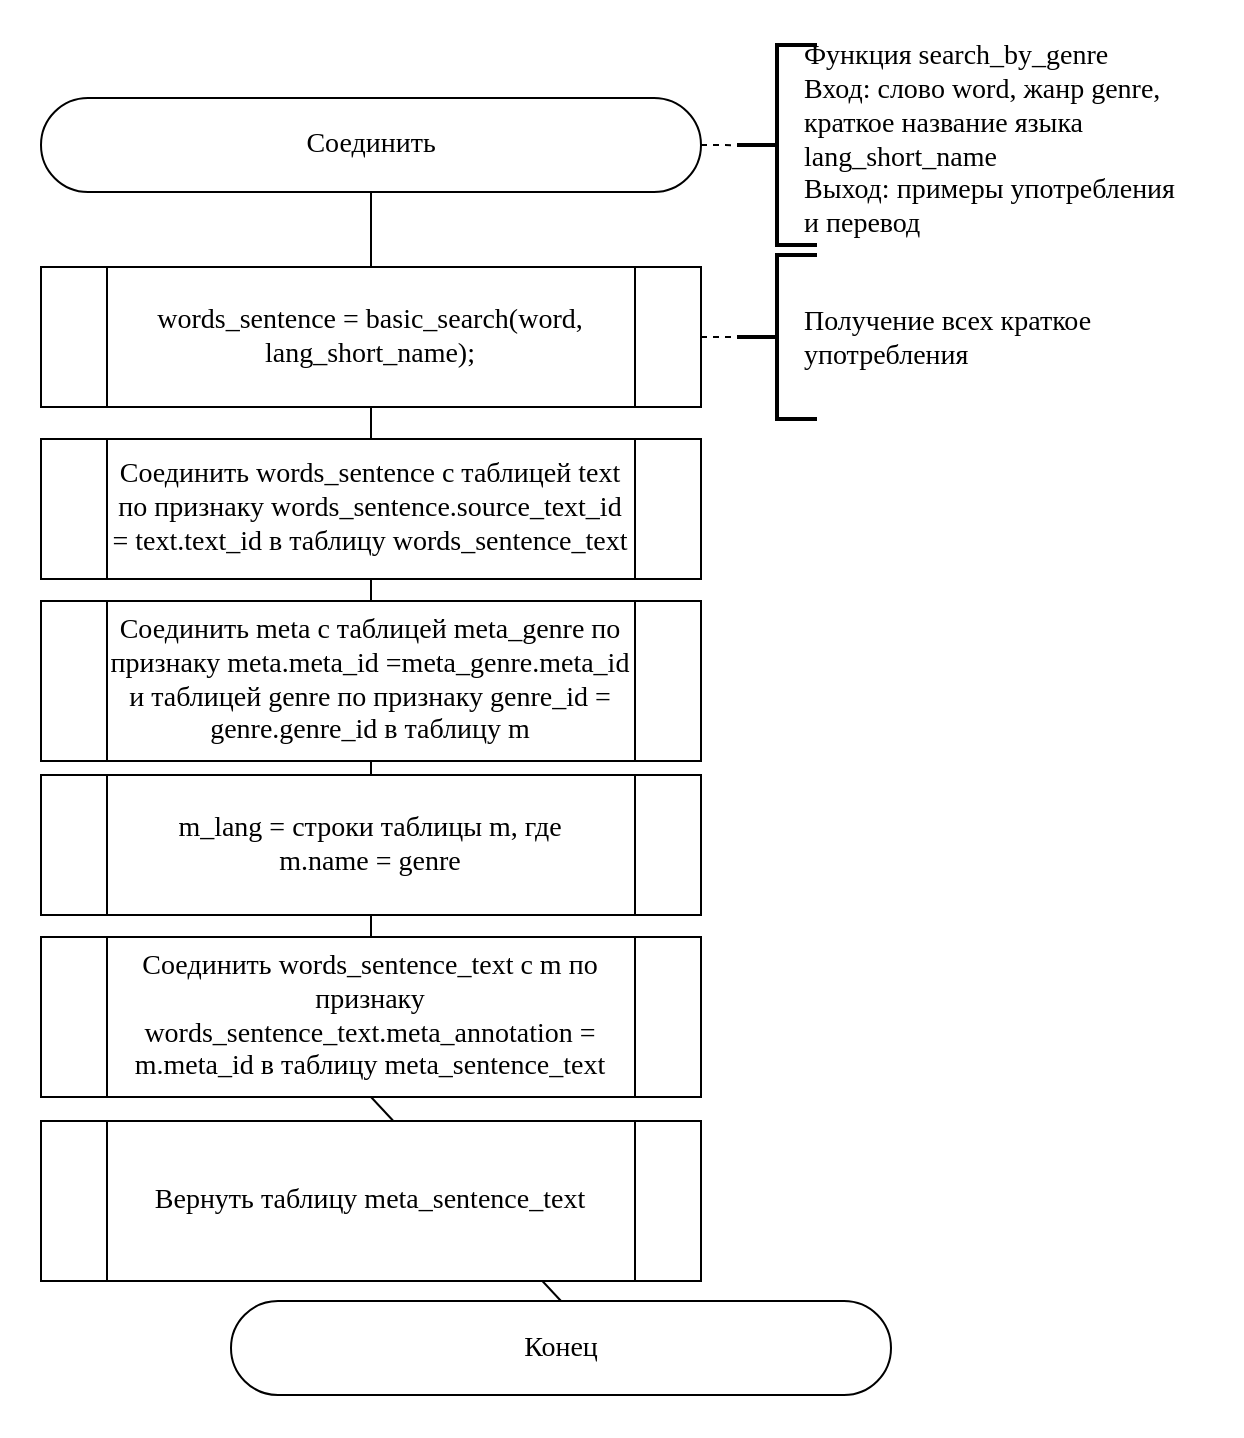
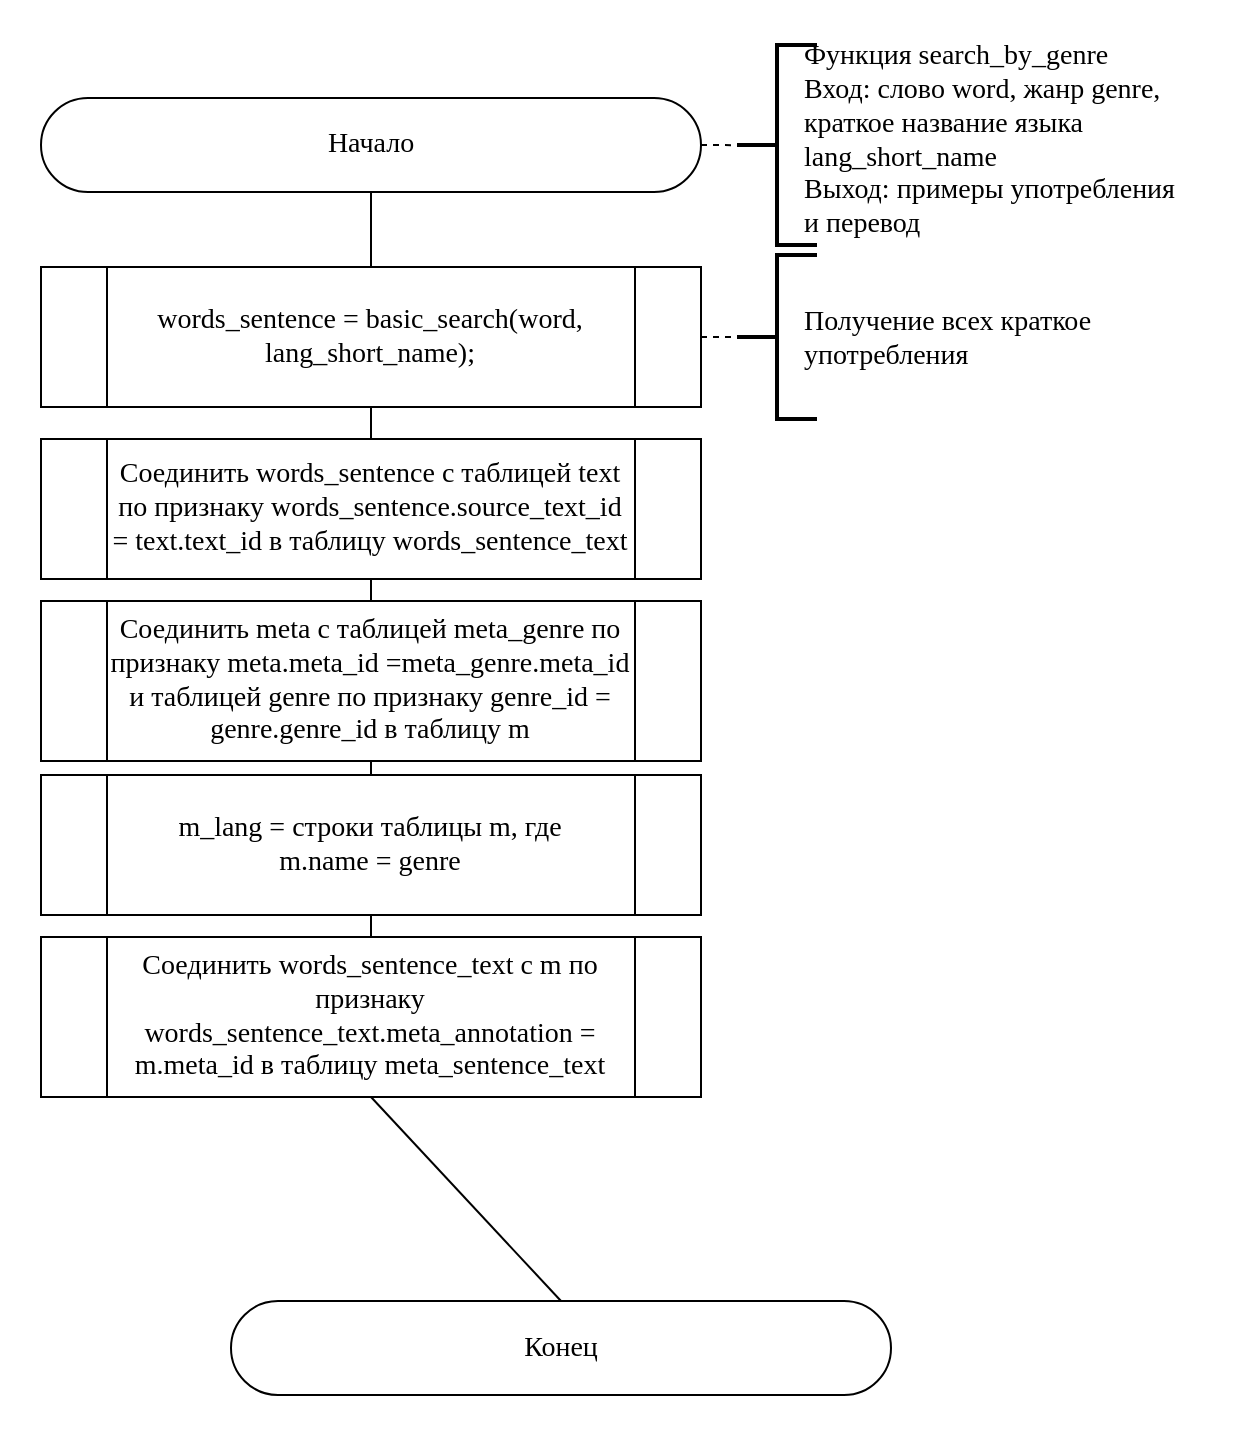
node "Соединить": label "Соединить" -> "Начало"
node "Вернуть таблицу meta_sentence_text": removed
